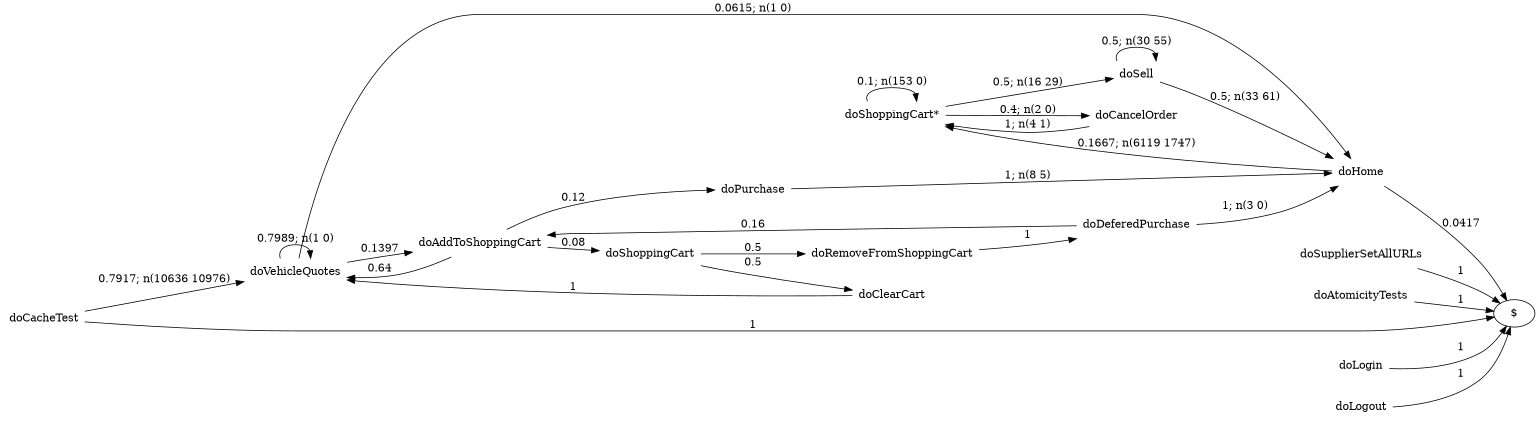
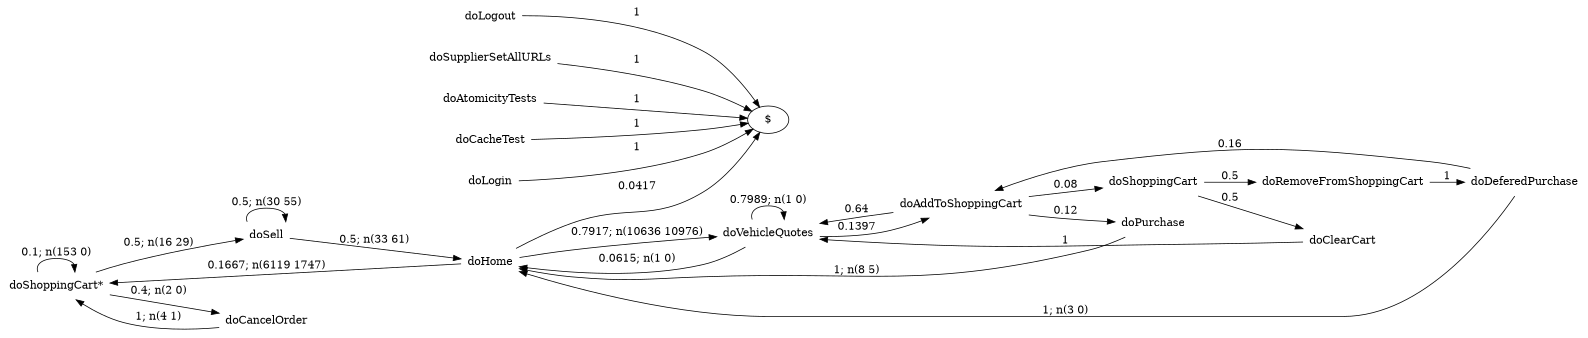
edge "doCacheTest" -> "doVehicleQuotes": now "doHome" -> "doVehicleQuotes"
